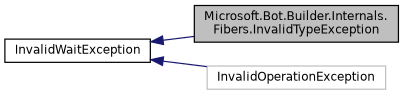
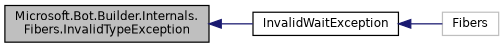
edge "Microsoft.Bot.Builder.Internals. Fibers.InvalidTypeException" -> "InvalidWaitException": reversed
node "InvalidOperationException": label "InvalidOperationException" -> "Fibers"
